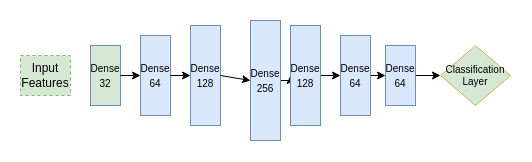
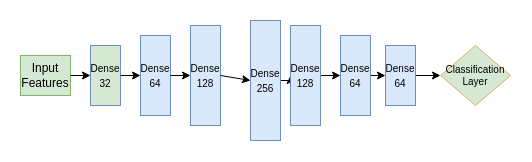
node "Input Features": style dashed -> solid
edge "Input Features" -> "Dense 32": added
